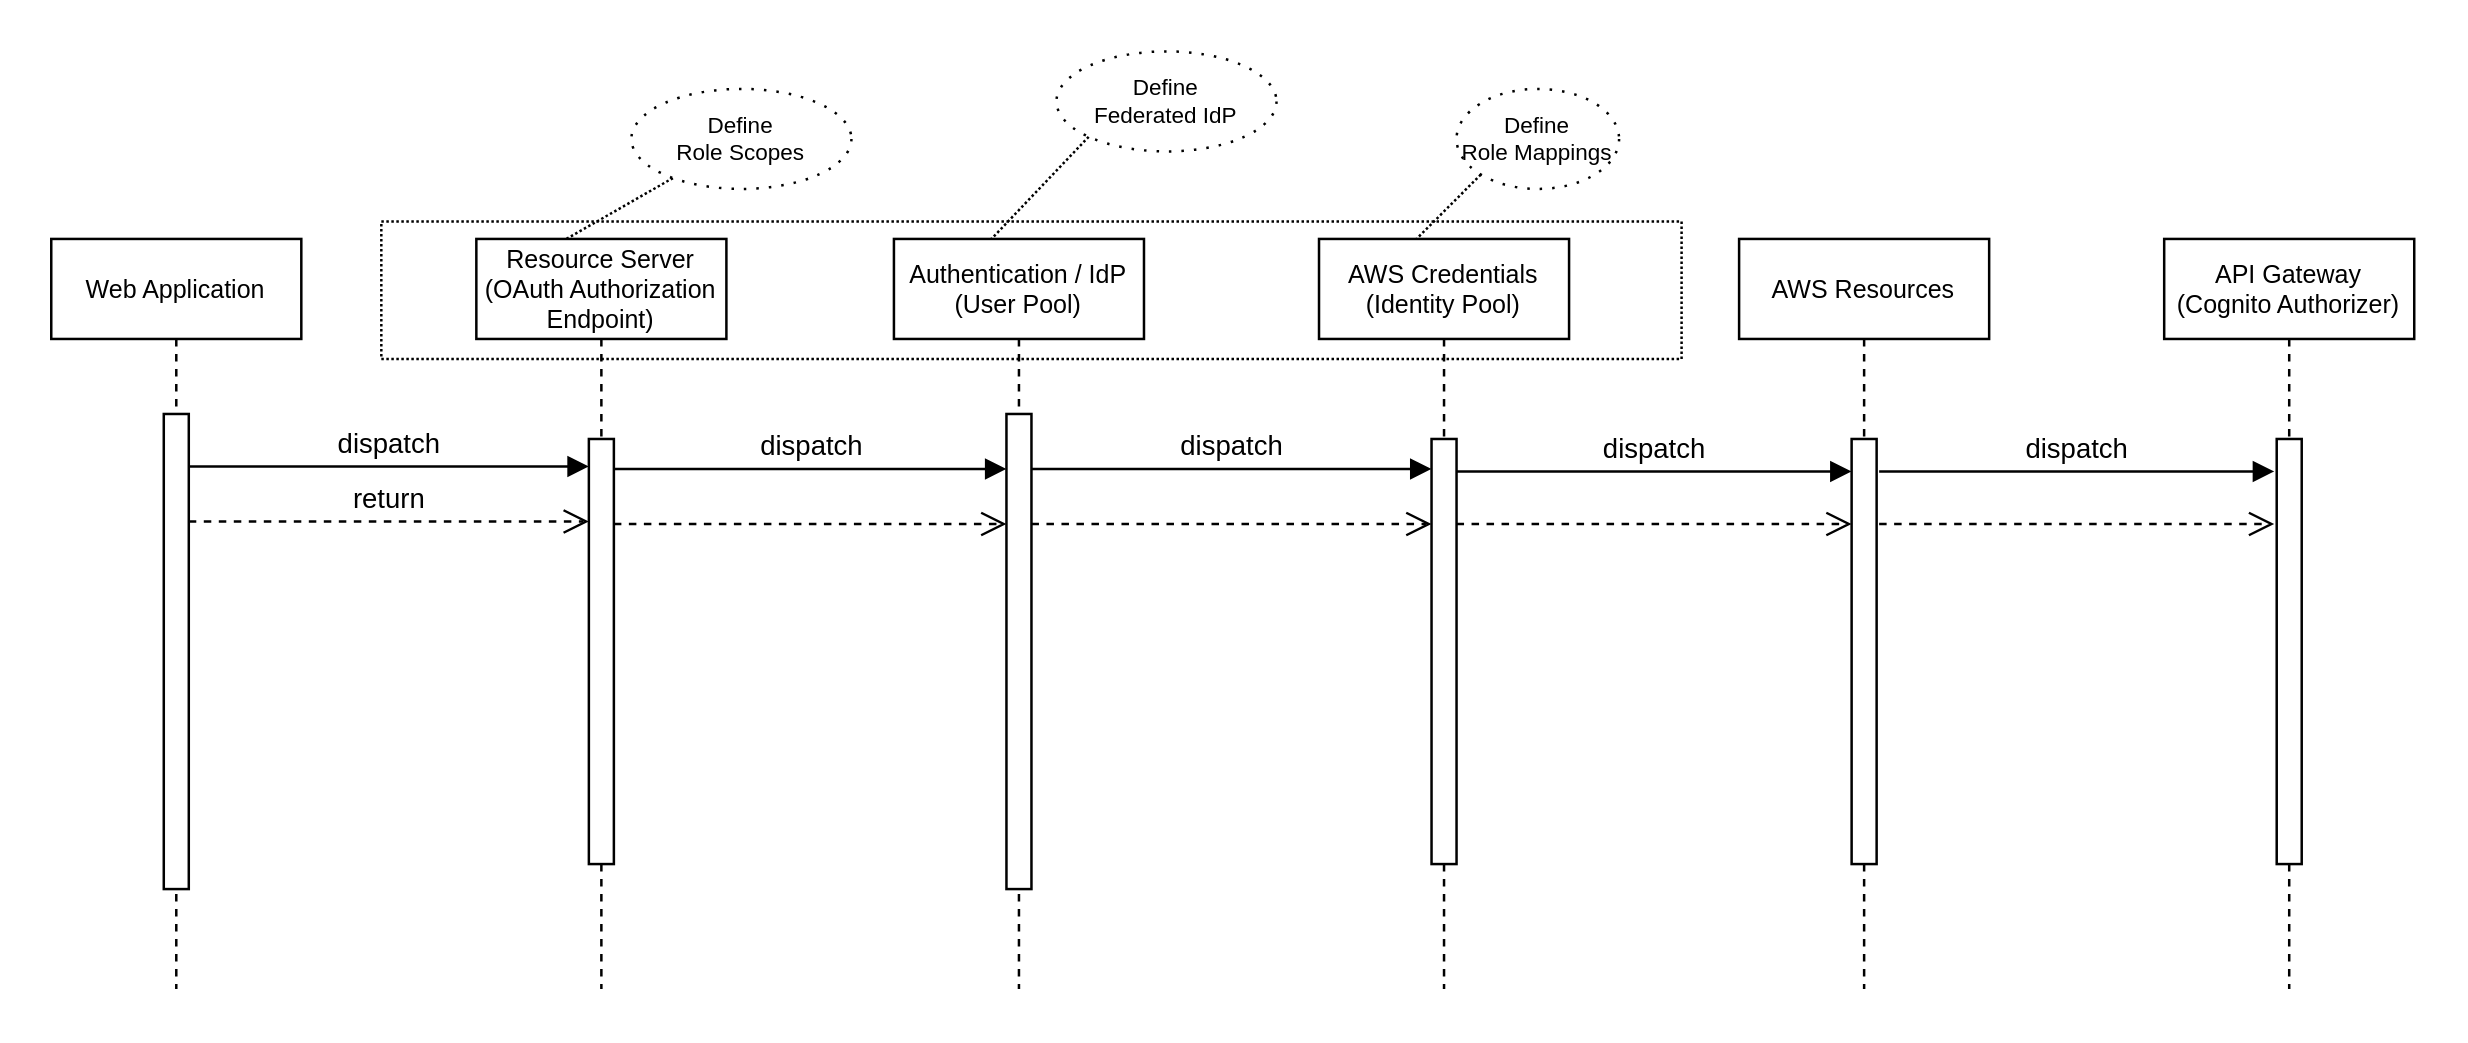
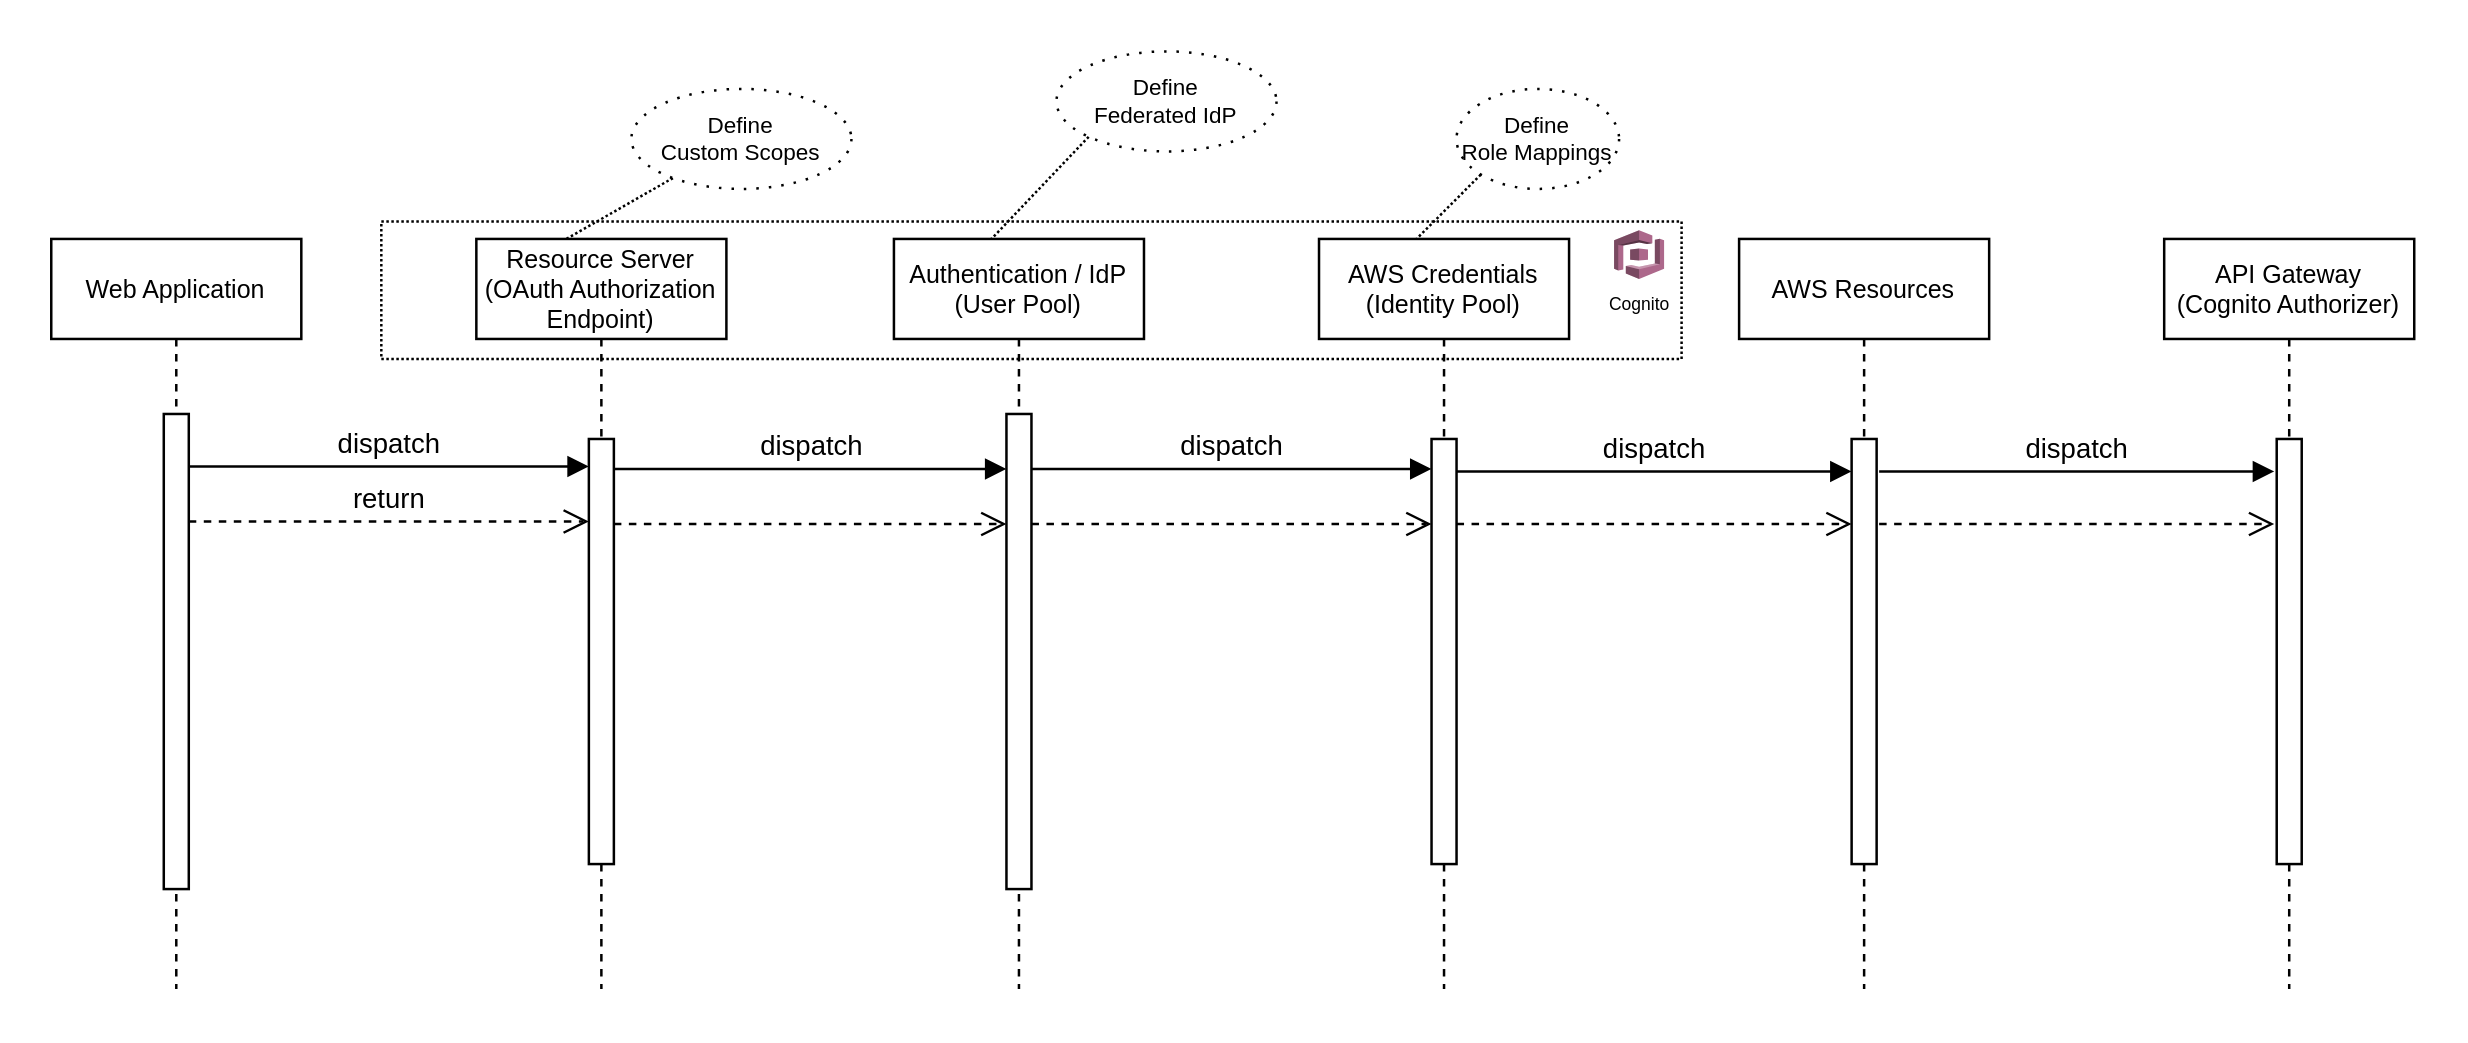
node "Define Role Scopes": label "Define Role Scopes" -> "Define Custom Scopes"
node "Cognito": added
